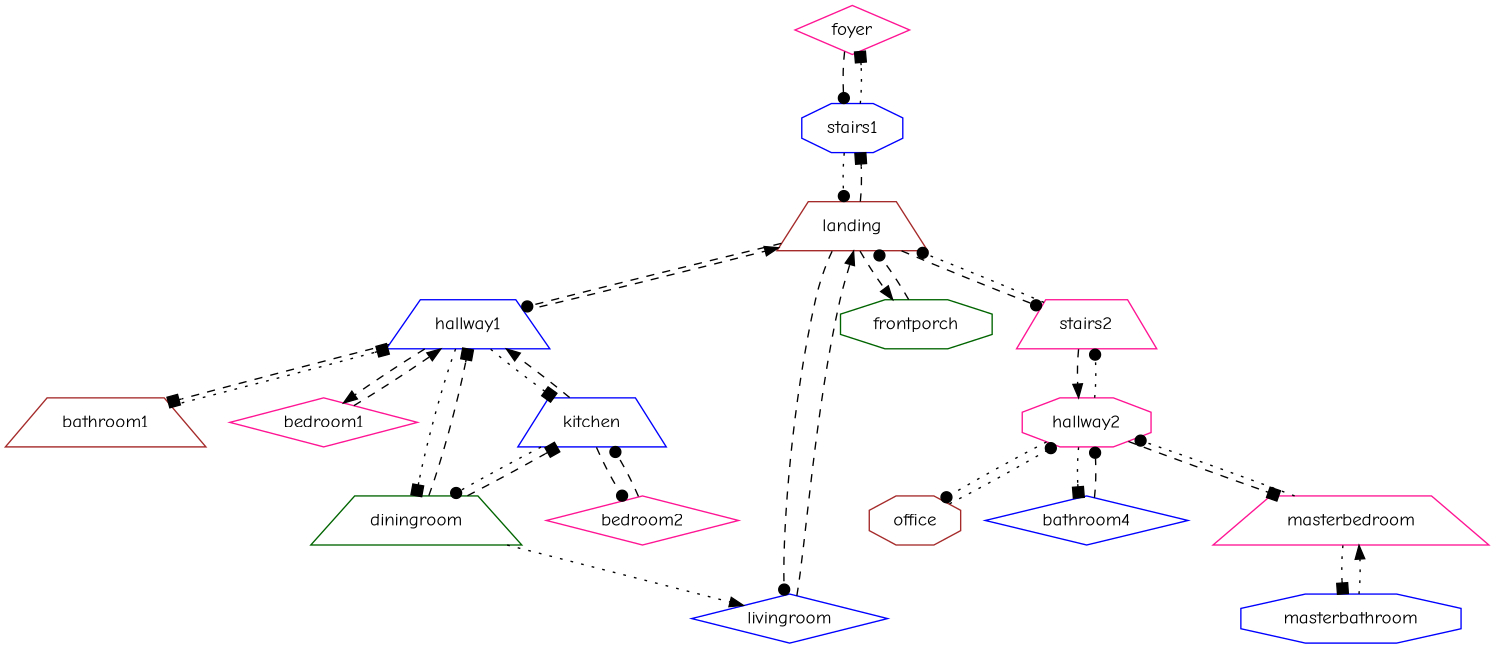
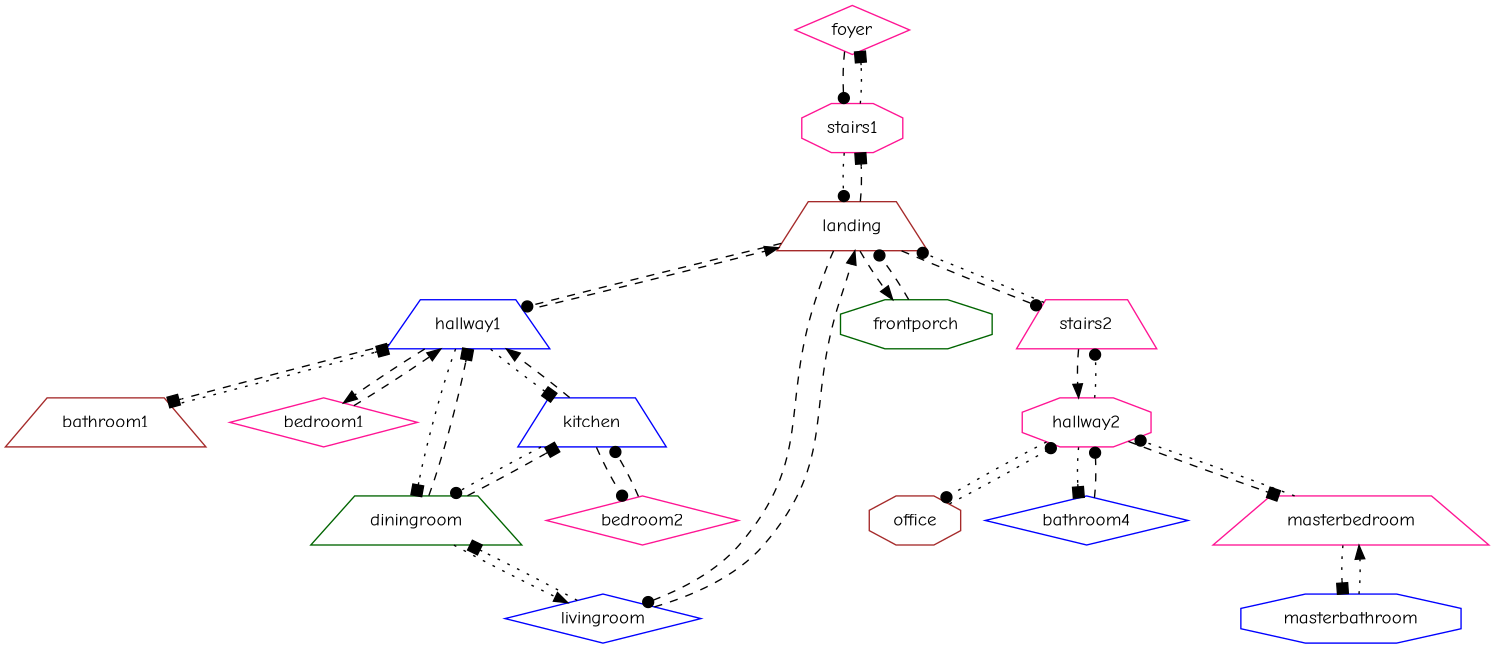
node "stairs1": color blue -> deeppink
edge "livingroom" -> "diningroom": added
